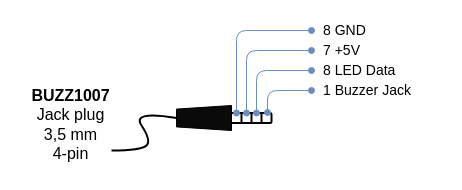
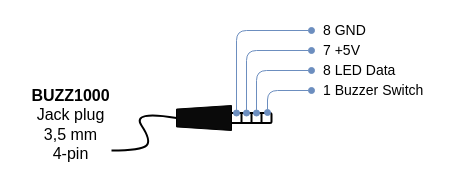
node "1 Buzzer Jack": label "1 Buzzer Jack" -> "1 Buzzer Switch"
node "BUZZ1007 Jack plug 3,5 mm 4-pin": label "BUZZ1007 Jack plug 3,5 mm 4-pin" -> "BUZZ1000 Jack plug 3,5 mm 4-pin"
